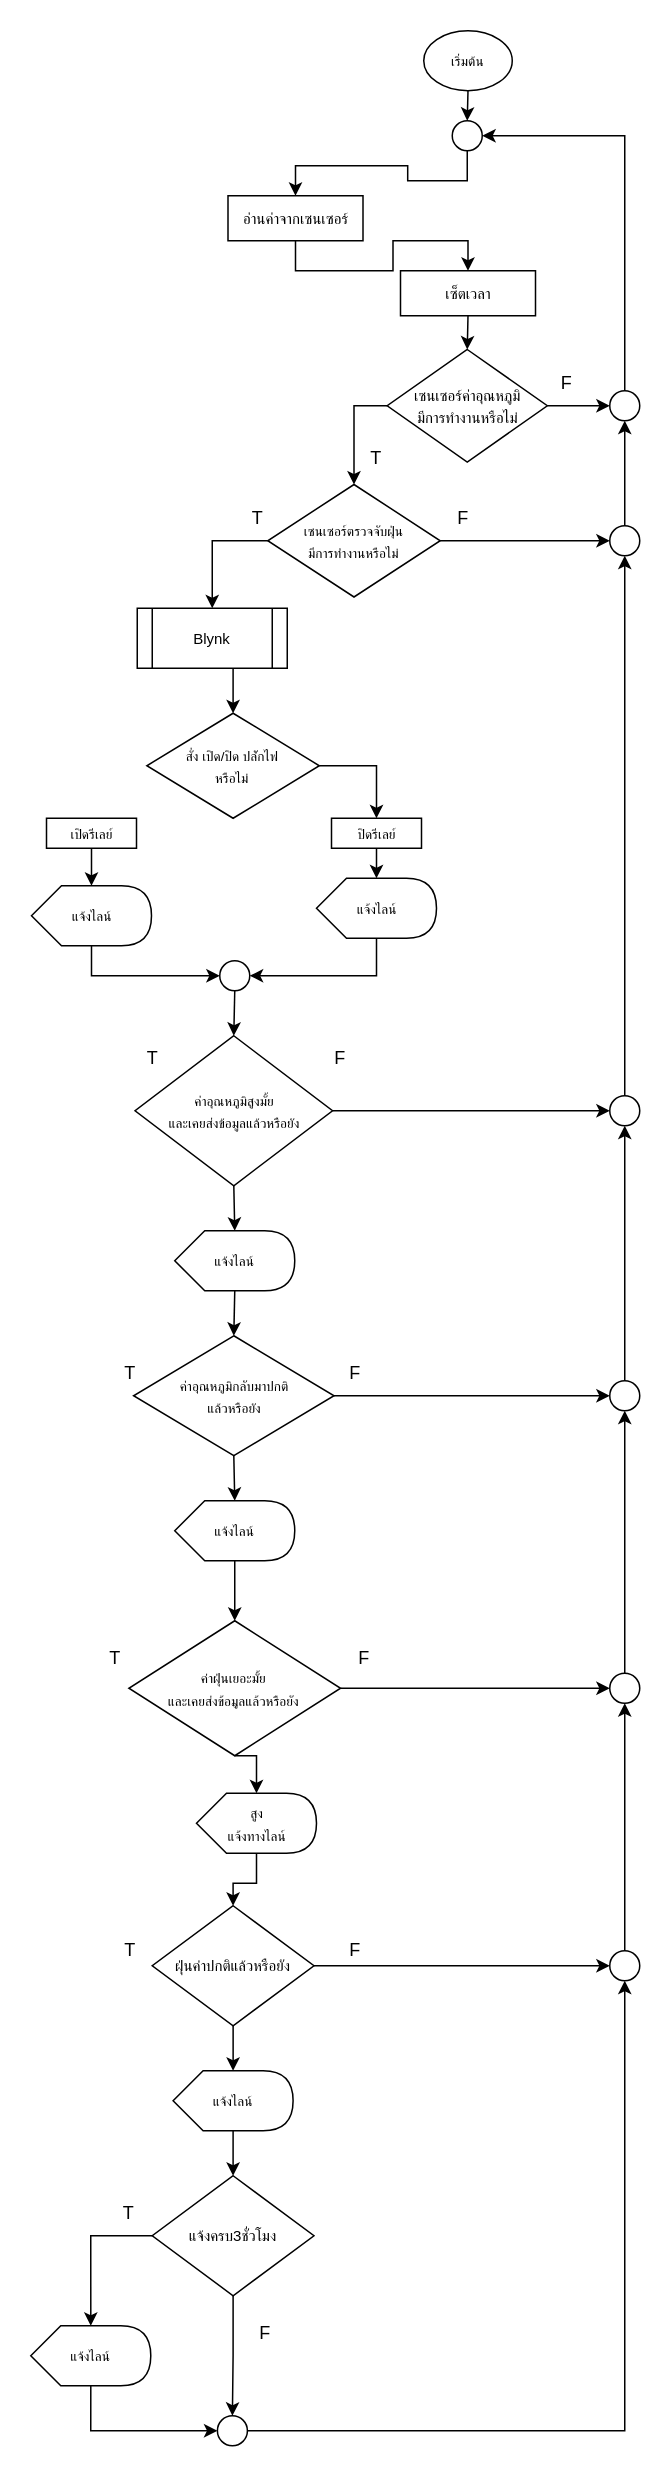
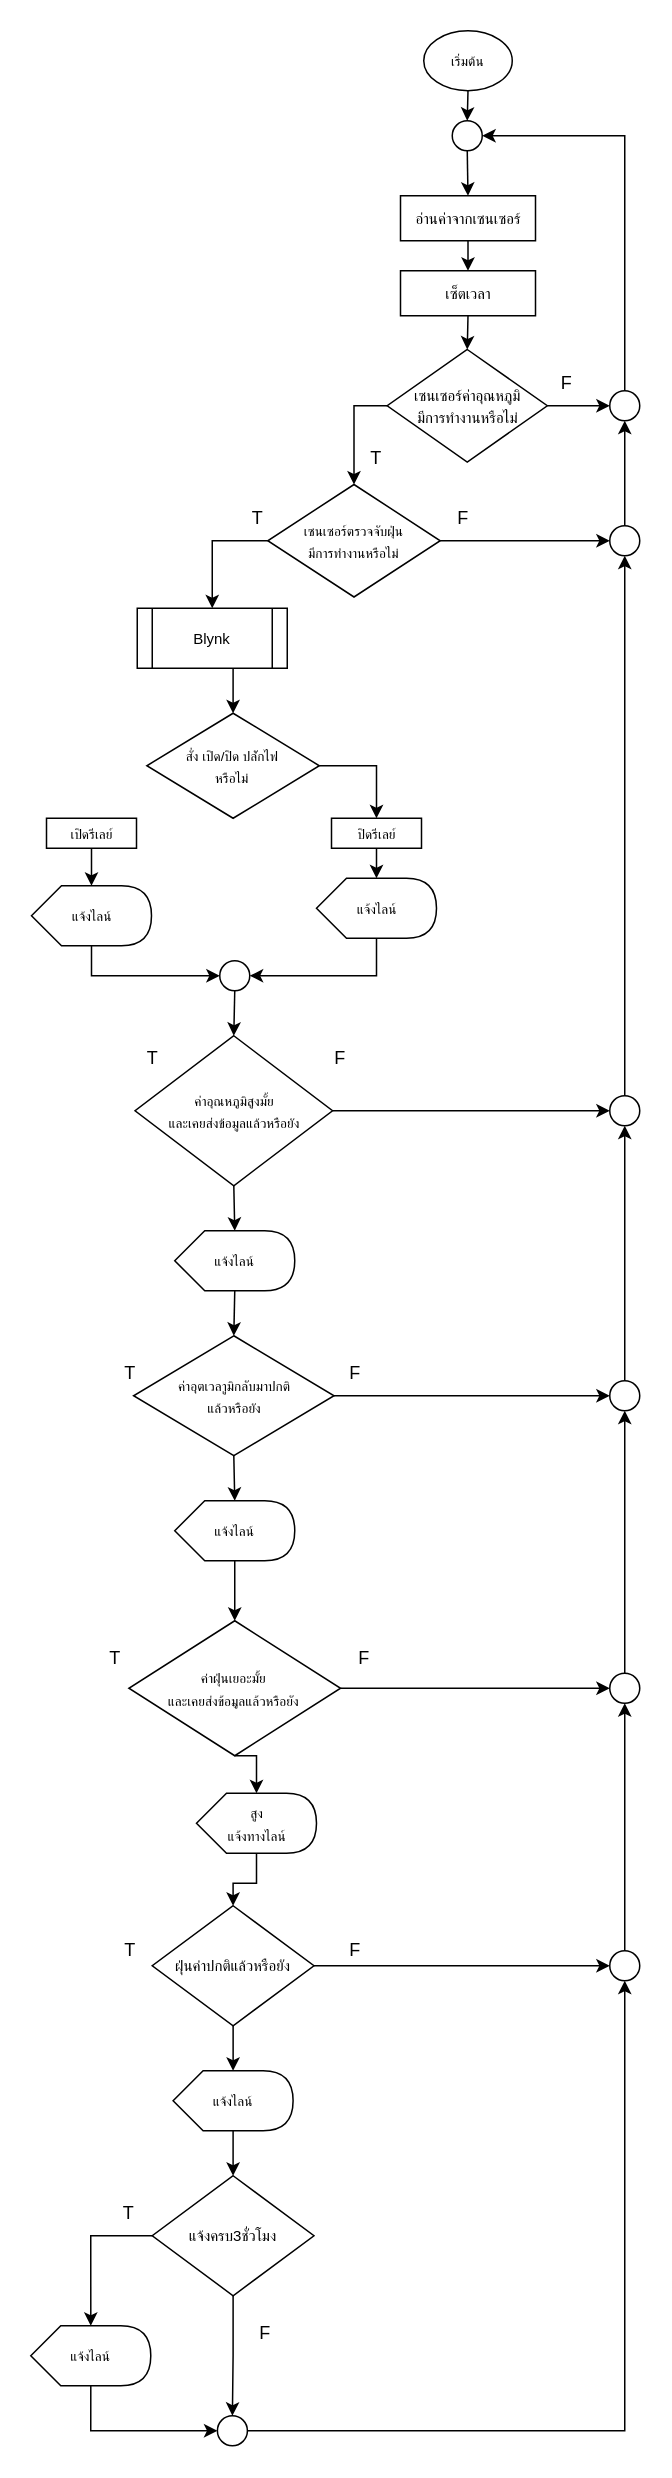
node "อ่านค่าจากเซนเซอร์": moved (296, 218) -> (468, 218)
node "ค่าอุณหภูมิกลับมาปกติ แล้วหรือยัง": label "ค่าอุณหภูมิกลับมาปกติ แล้วหรือยัง" -> "ค่าอุตเวลาูมิกลับมาปกติ แล้วหรือยัง"
